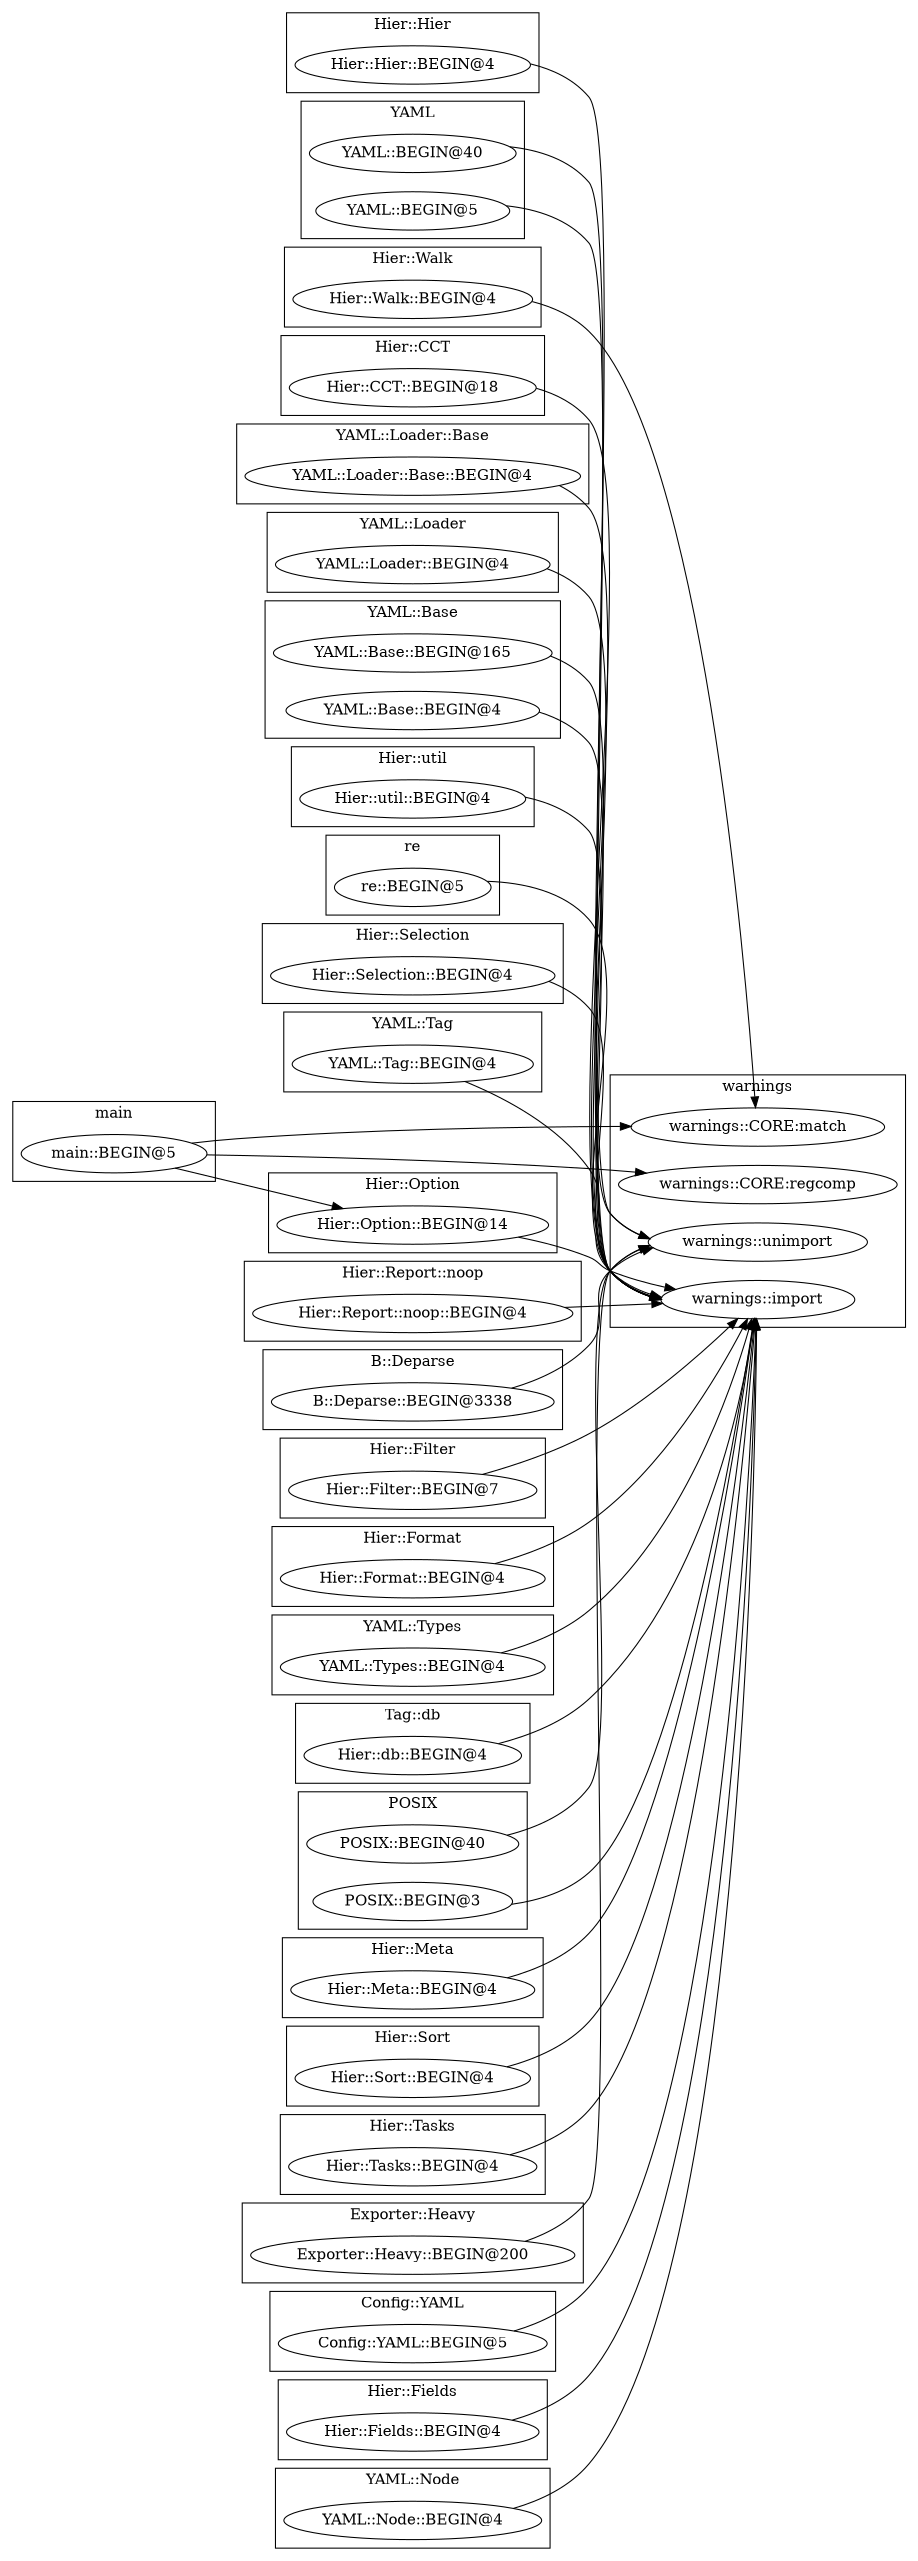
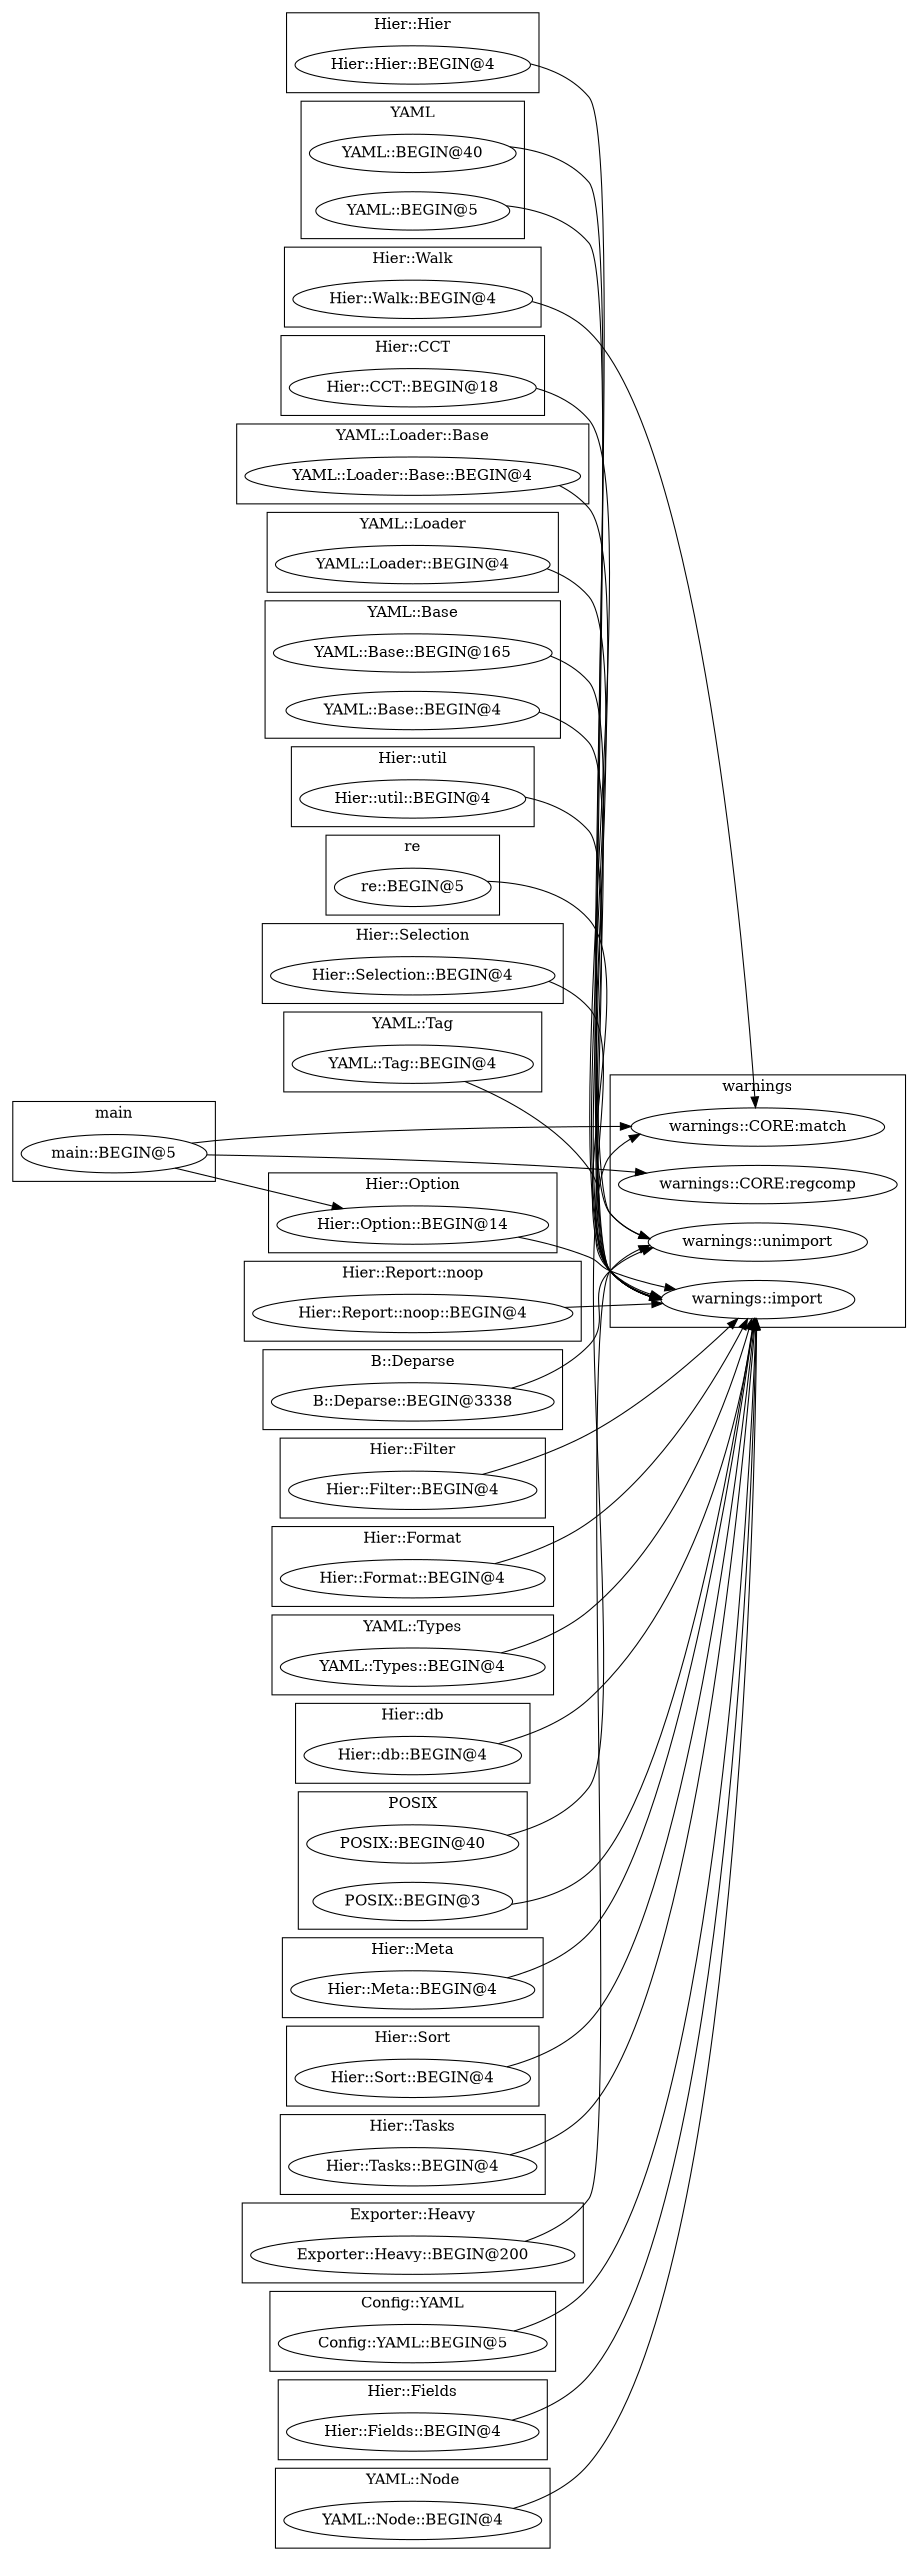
node "Hier::Filter::BEGIN@7": label "Hier::Filter::BEGIN@7" -> "Hier::Filter::BEGIN@4"
edge "POSIX::BEGIN@40" -> "warnings::unimport": now "POSIX::BEGIN@40" -> "warnings::CORE:match"
cluster "Tag::db": label "Tag::db" -> "Hier::db"
